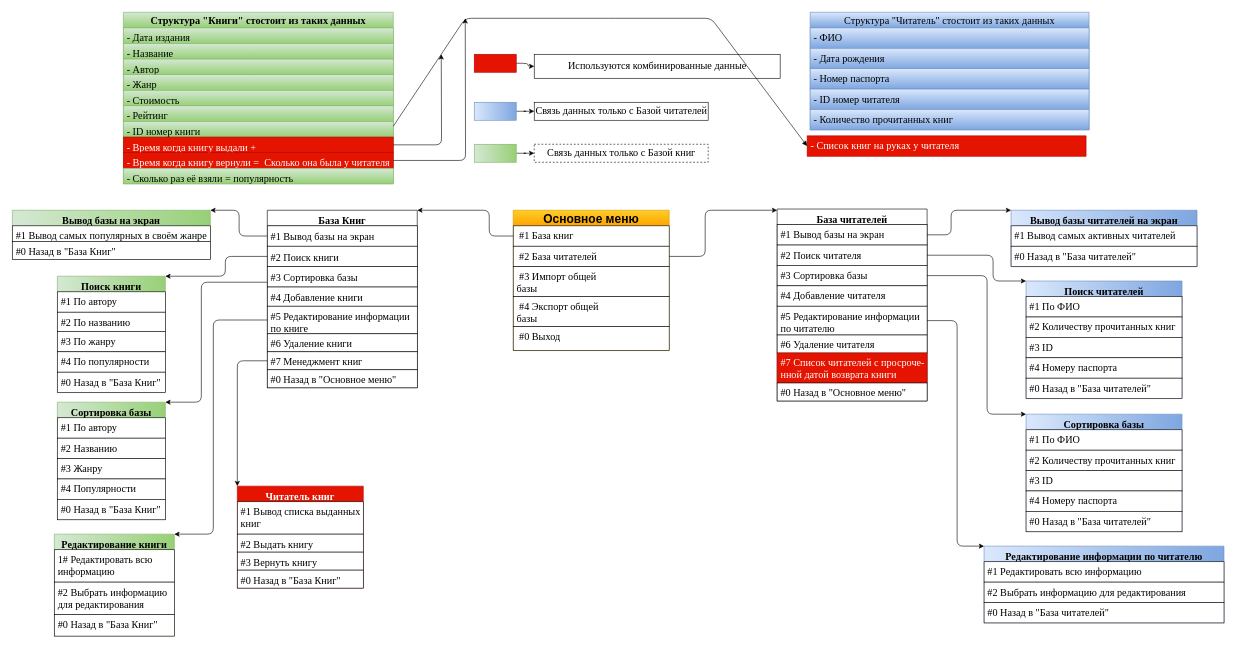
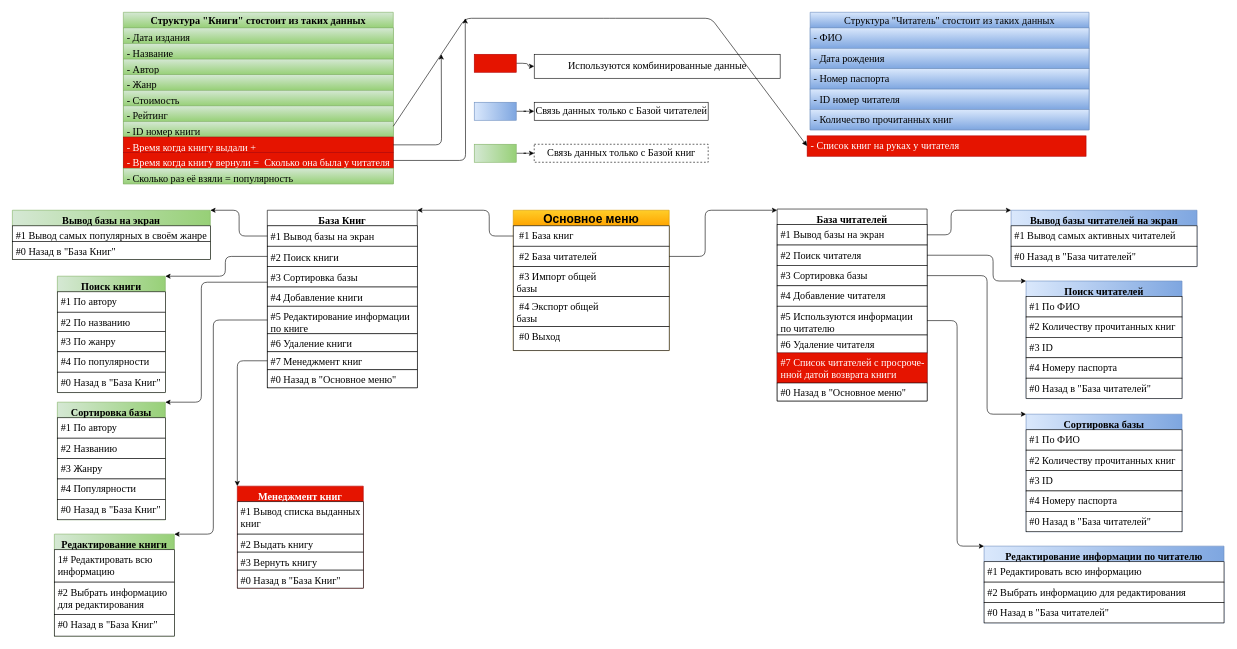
node "#5 Редактирование информации по читателю": label "#5 Редактирование информации по читателю" -> "#5 Используются информации по читателю"
node "Читатель книг": label "Читатель книг" -> "Менеджмент книг"
